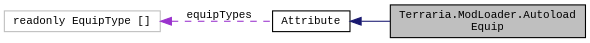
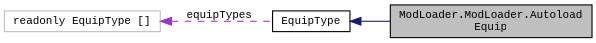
node "Attribute": label "Attribute" -> "EquipType"
node "Terraria.ModLoader.Autoload Equip": label "Terraria.ModLoader.Autoload Equip" -> "ModLoader.ModLoader.Autoload Equip"
